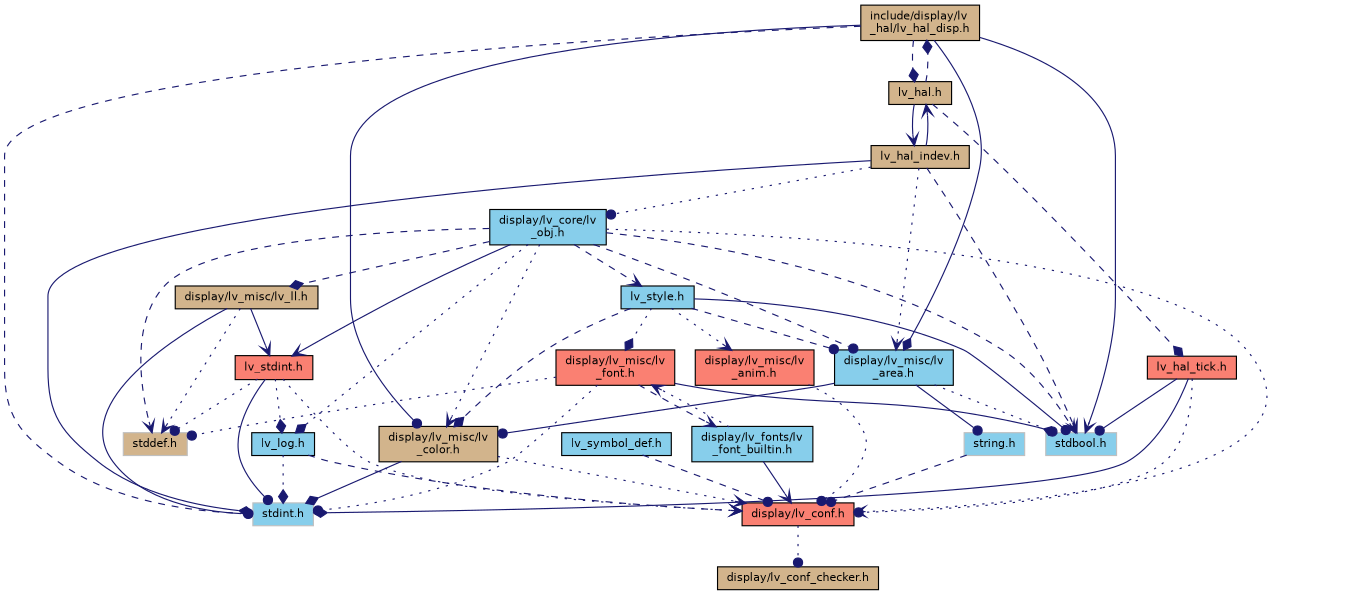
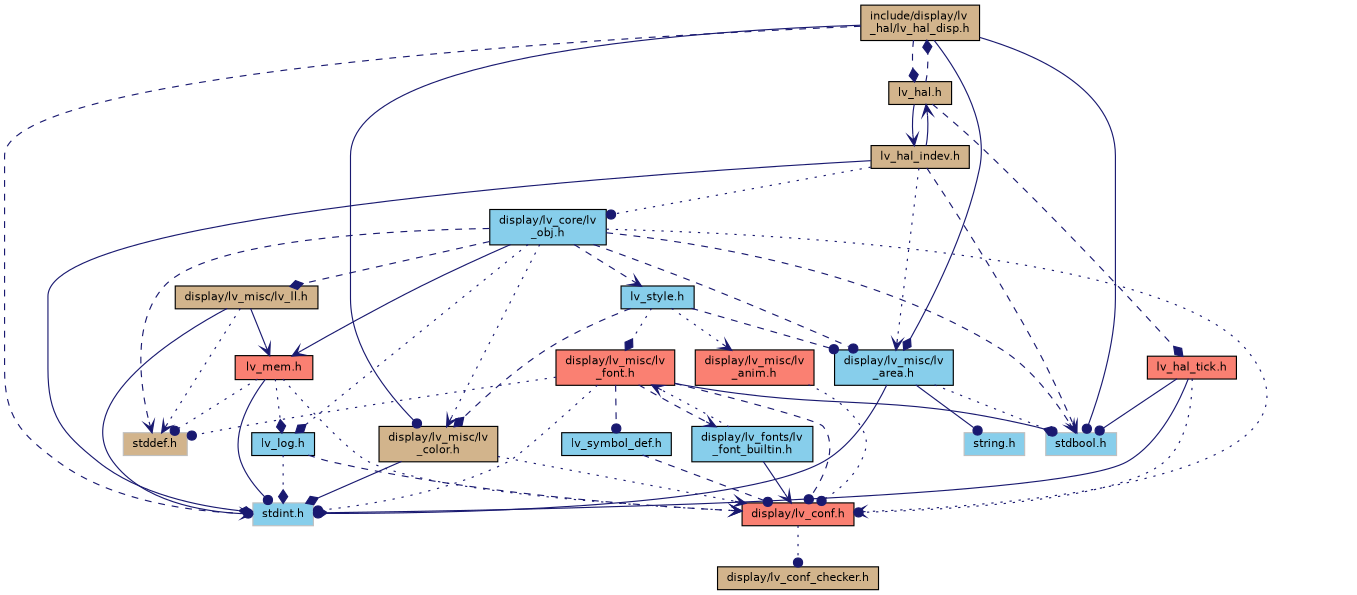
edge "include/display/lv _hal/lv_hal_disp.h" -> "stdbool.h": arrowhead vee -> dot
edge "lv_style.h" -> "stdbool.h": removed
node "lv_stdint.h": label "lv_stdint.h" -> "lv_mem.h"
edge "display/lv_misc/lv _font.h" -> "lv_symbol_def.h": added
edge "display/lv_misc/lv _area.h" -> "display/lv_misc/lv _color.h": now "display/lv_misc/lv _area.h" -> "stdint.h"
edge "display/lv_misc/lv_ll.h" -> "stdint.h": arrowhead dot -> vee
edge "string.h" -> "display/lv_conf.h": now "display/lv_misc/lv _font.h" -> "display/lv_conf.h"
